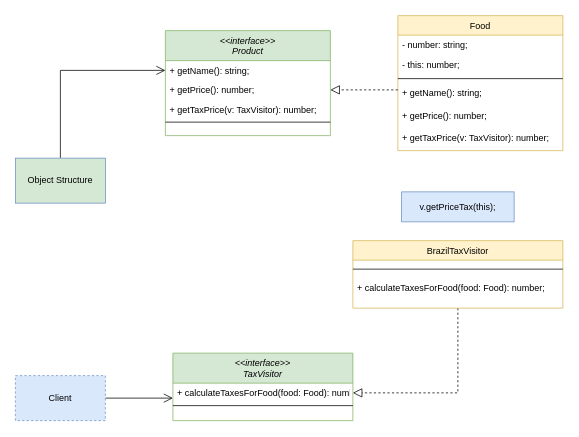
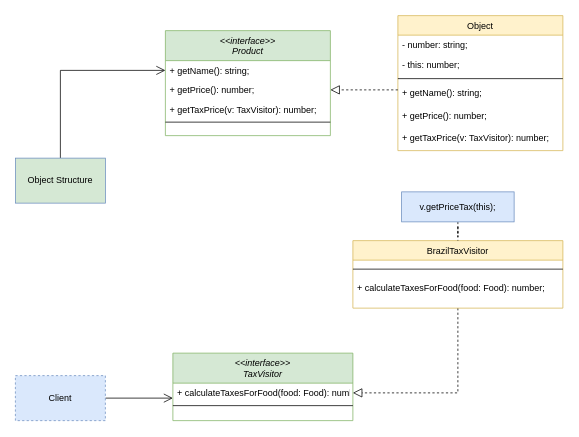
node "Food": label "Food" -> "Object"
edge "v.getPriceTax(this);" -- "BrazilTaxVisitor": added
